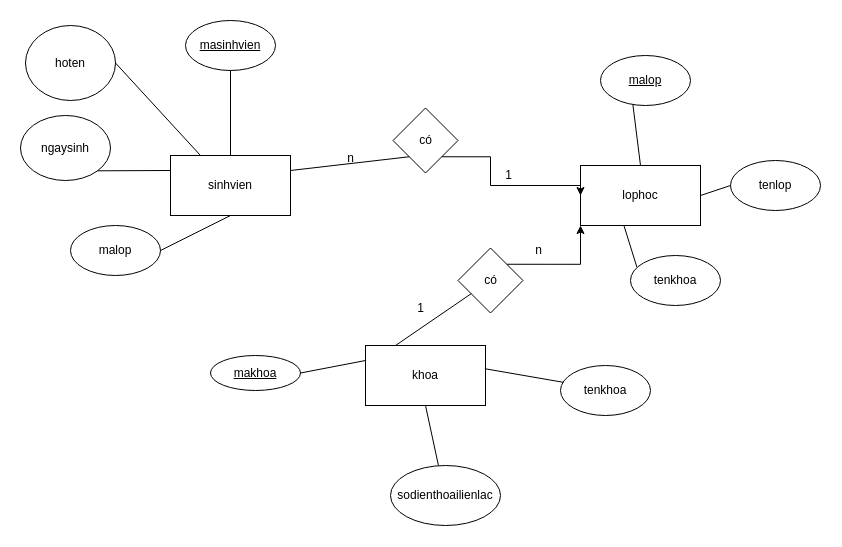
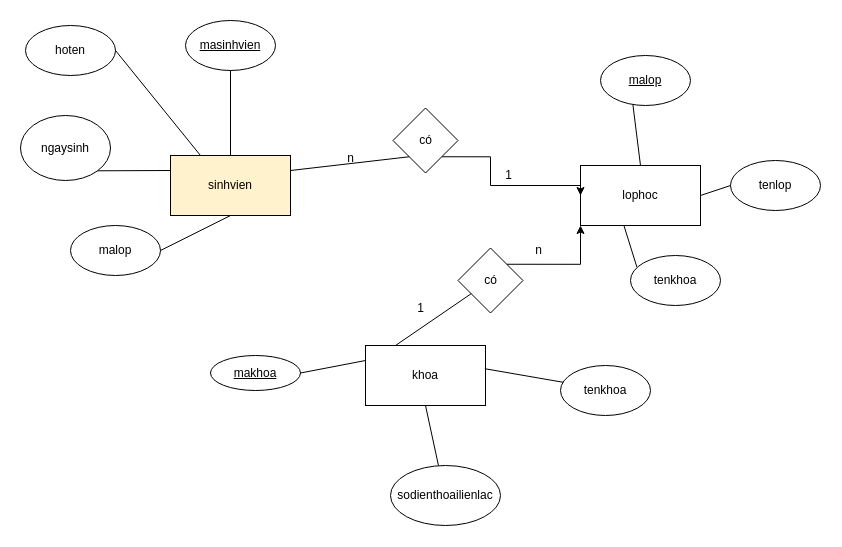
node "hoten": size 90x75 -> 90x50
node "sinhvien": fillcolor #ffffff -> #fff2cc
